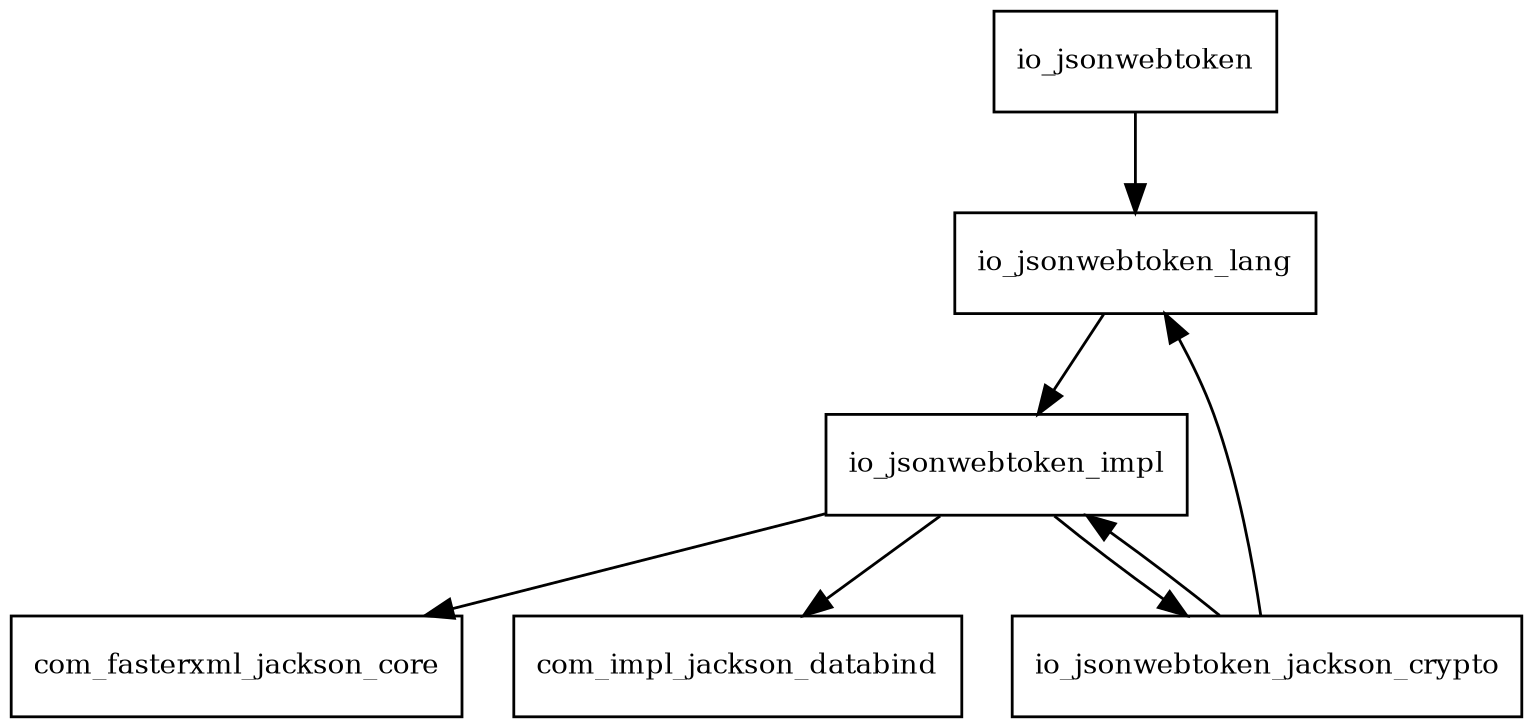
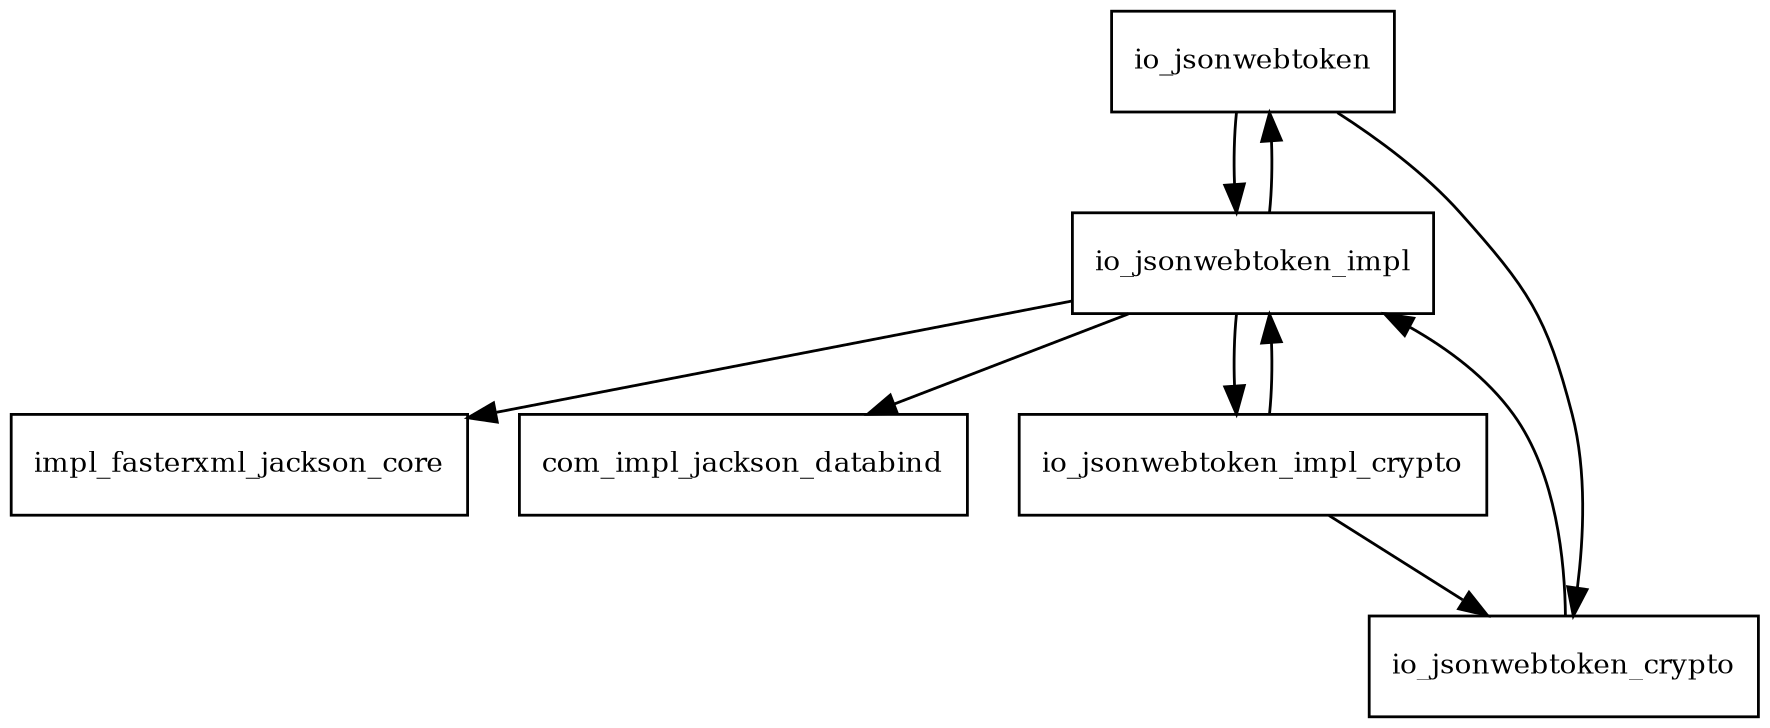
edge "io_jsonwebtoken" -> "io_jsonwebtoken_impl": added
edge "io_jsonwebtoken_impl" -> "io_jsonwebtoken": added
node "io_jsonwebtoken_lang": label "io_jsonwebtoken_lang" -> "io_jsonwebtoken_crypto"
node "com_fasterxml_jackson_core": label "com_fasterxml_jackson_core" -> "impl_fasterxml_jackson_core"
node "io_jsonwebtoken_jackson_crypto": label "io_jsonwebtoken_jackson_crypto" -> "io_jsonwebtoken_impl_crypto"
